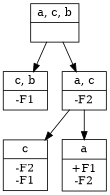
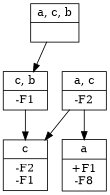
edge "a, c, b" -> "a, c": removed
edge "c, b" -> "c": added
node "a": text "-F2" -> "-F8"
